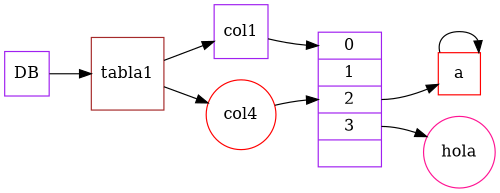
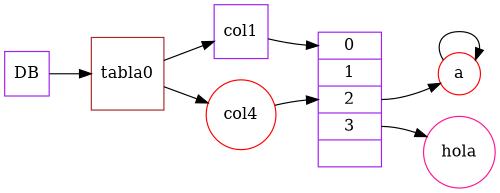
node "tabla1": label "tabla1" -> "tabla0"
node "a": shape square -> circle
